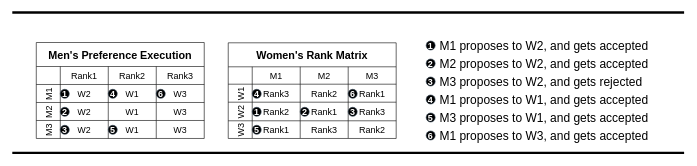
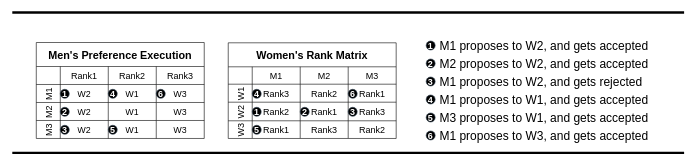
node "M3 proposes to W2, and gets rejected": label "M3 proposes to W2, and gets rejected" -> "M1 proposes to W2, and gets rejected"
